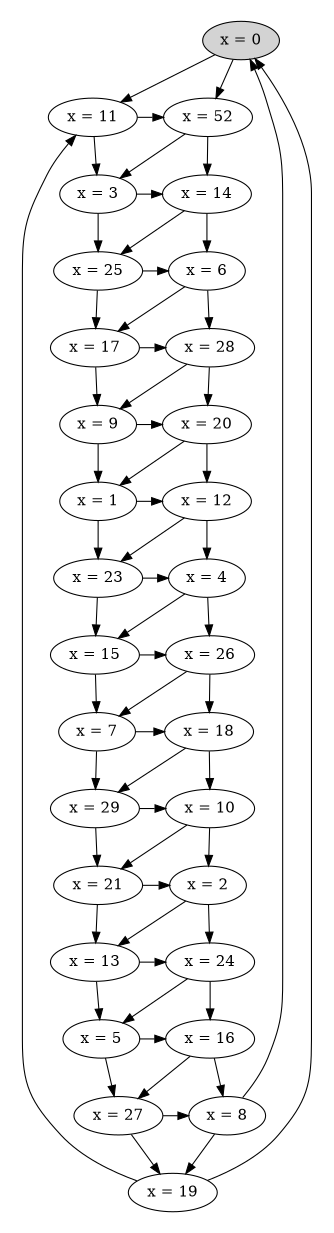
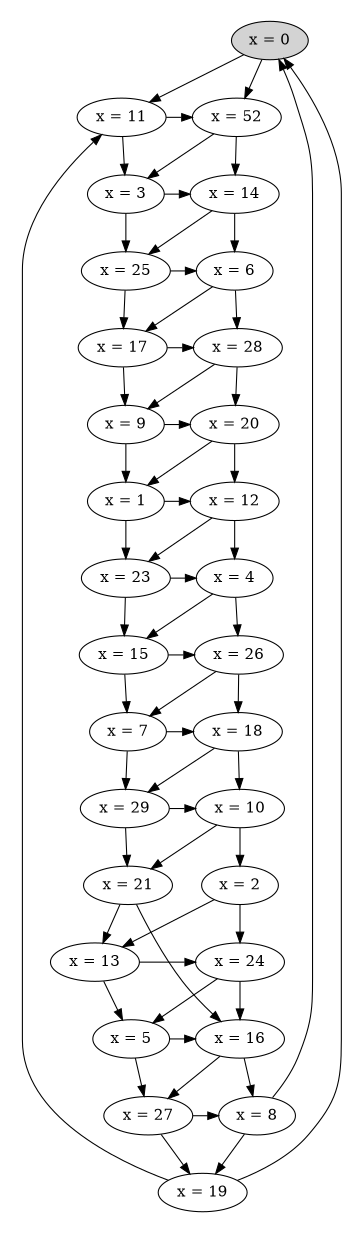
edge "x = 21" -> "x = 2": now "x = 21" -> "x = 16"
